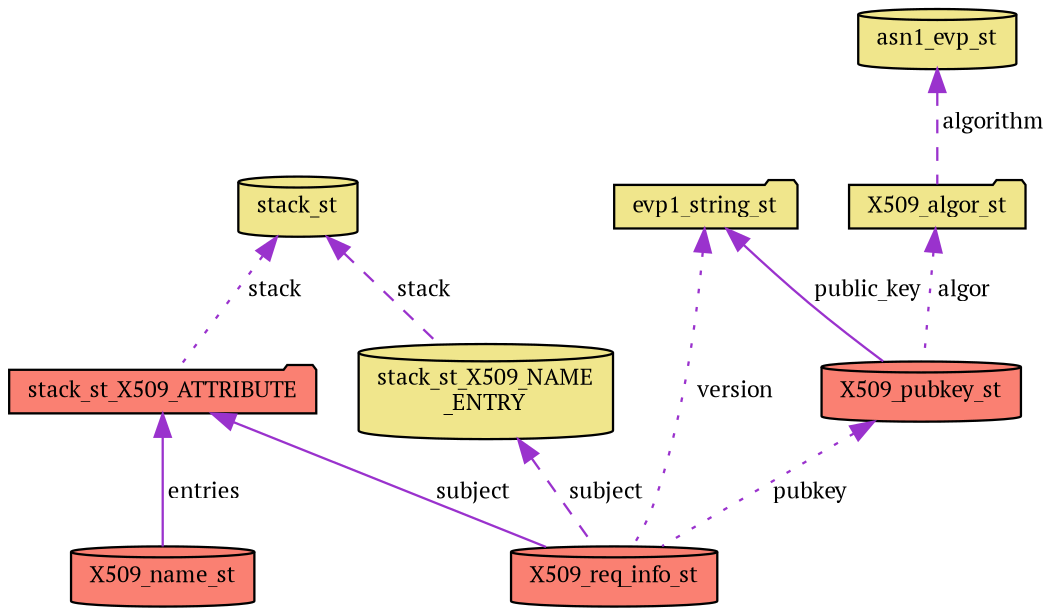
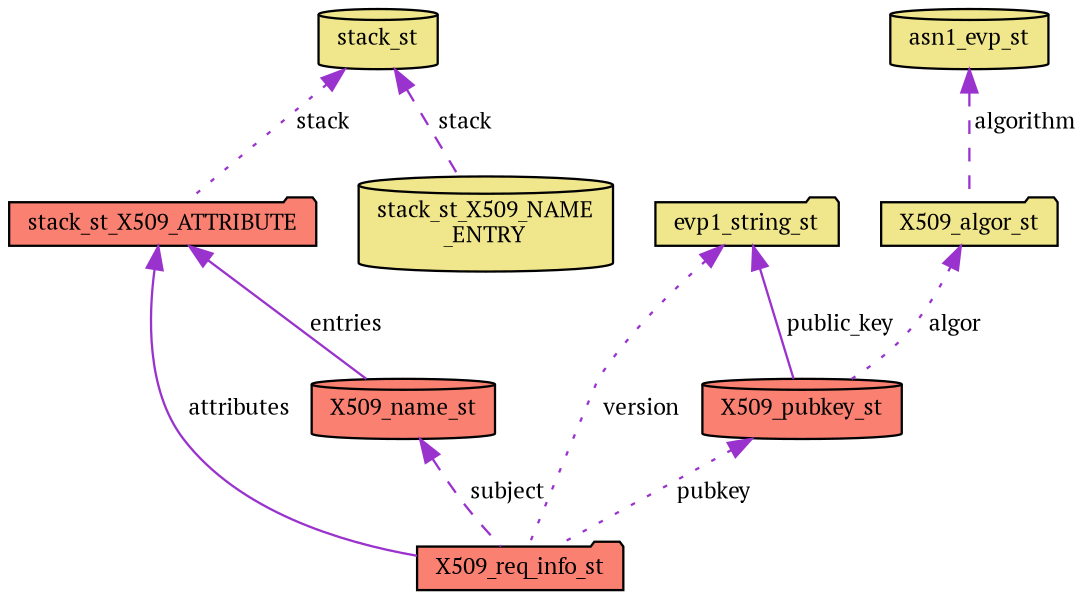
edge "X509_req_info_st" -> "stack_st_X509_ATTRIBUTE": label " subject" -> " attributes"
edge "X509_req_info_st" -> "stack_st_X509_NAME _ENTRY": now "X509_req_info_st" -> "X509_name_st"
node "X509_req_info_st": shape cylinder -> folder
